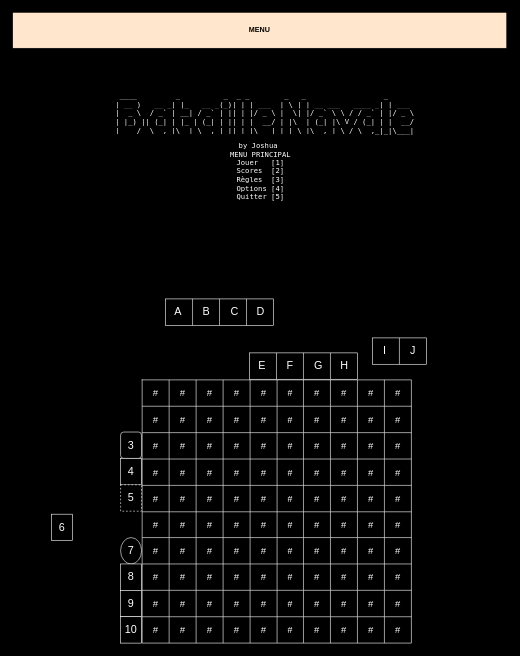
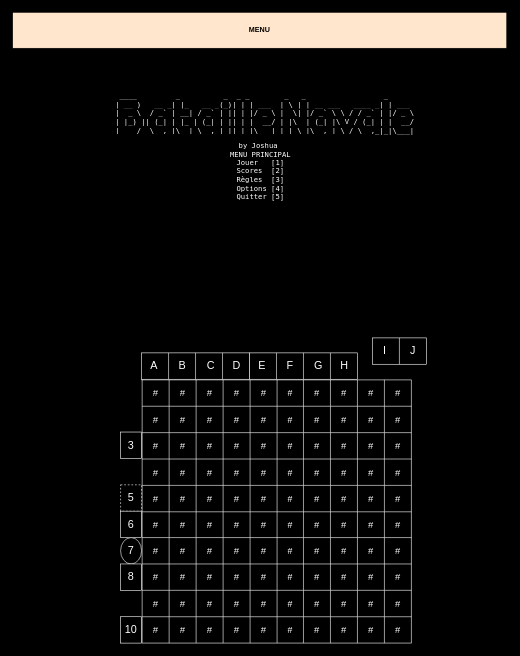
node "A B C D": moved (219, 312) -> (195, 366)
node "3": shape rounded rectangle -> rectangle
node "4": removed
node "6": moved (62, 528) -> (131, 525)
node "9": removed
